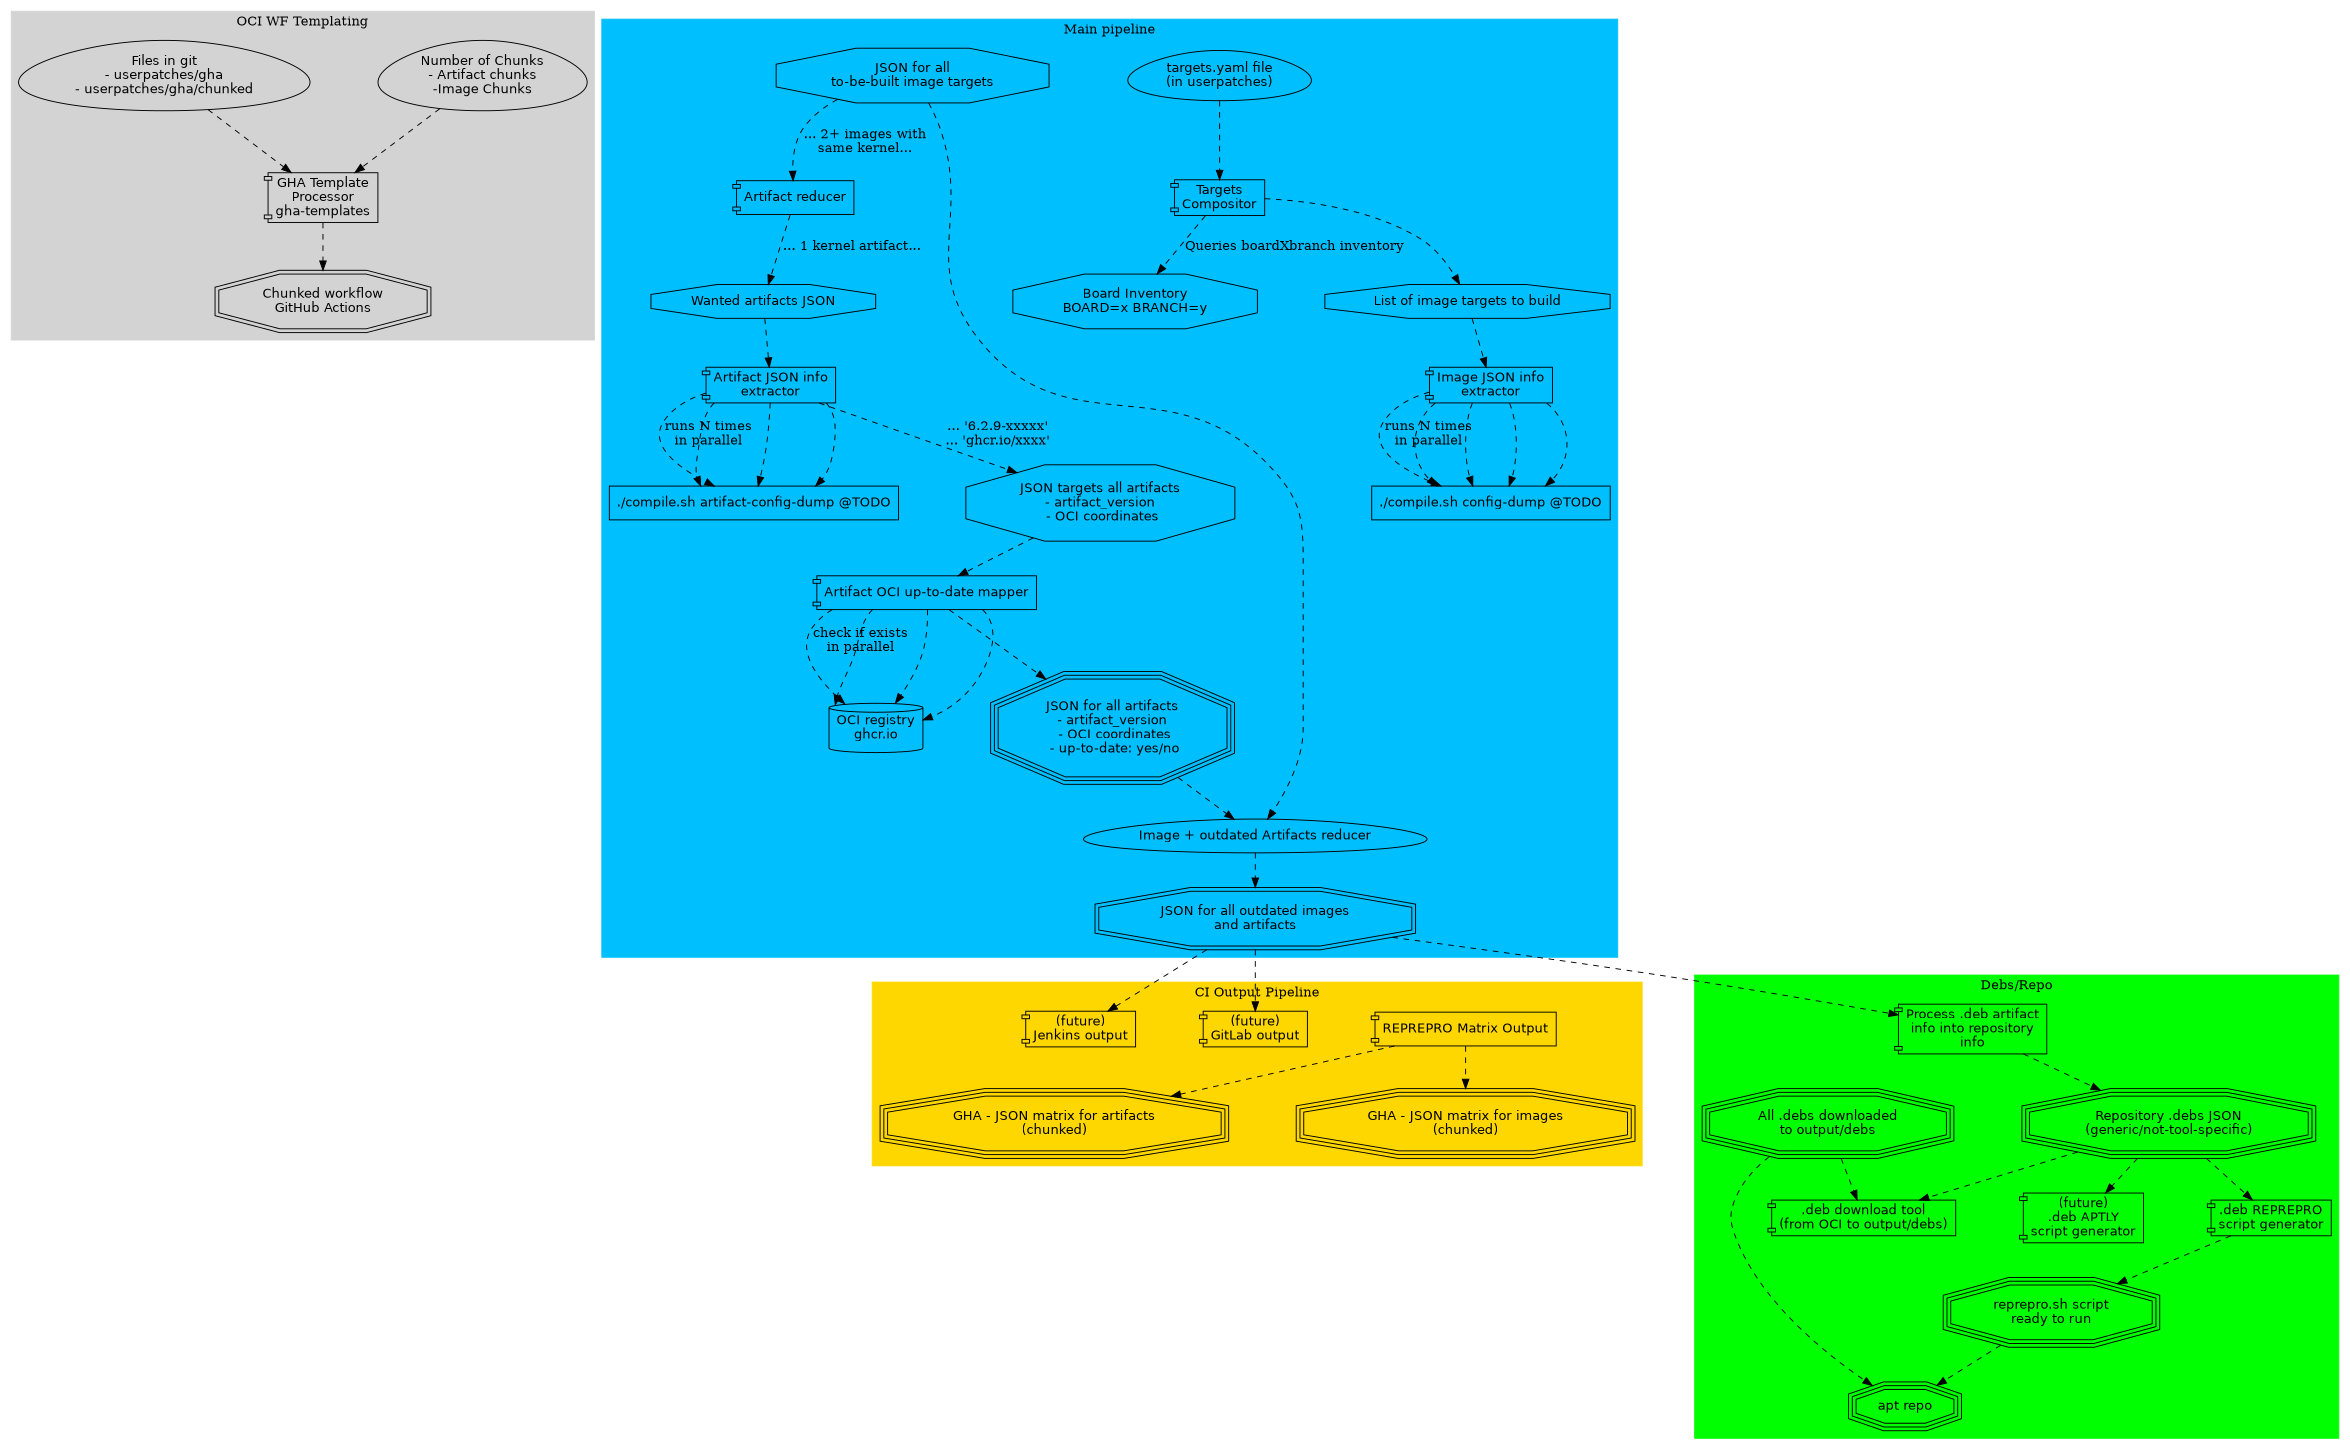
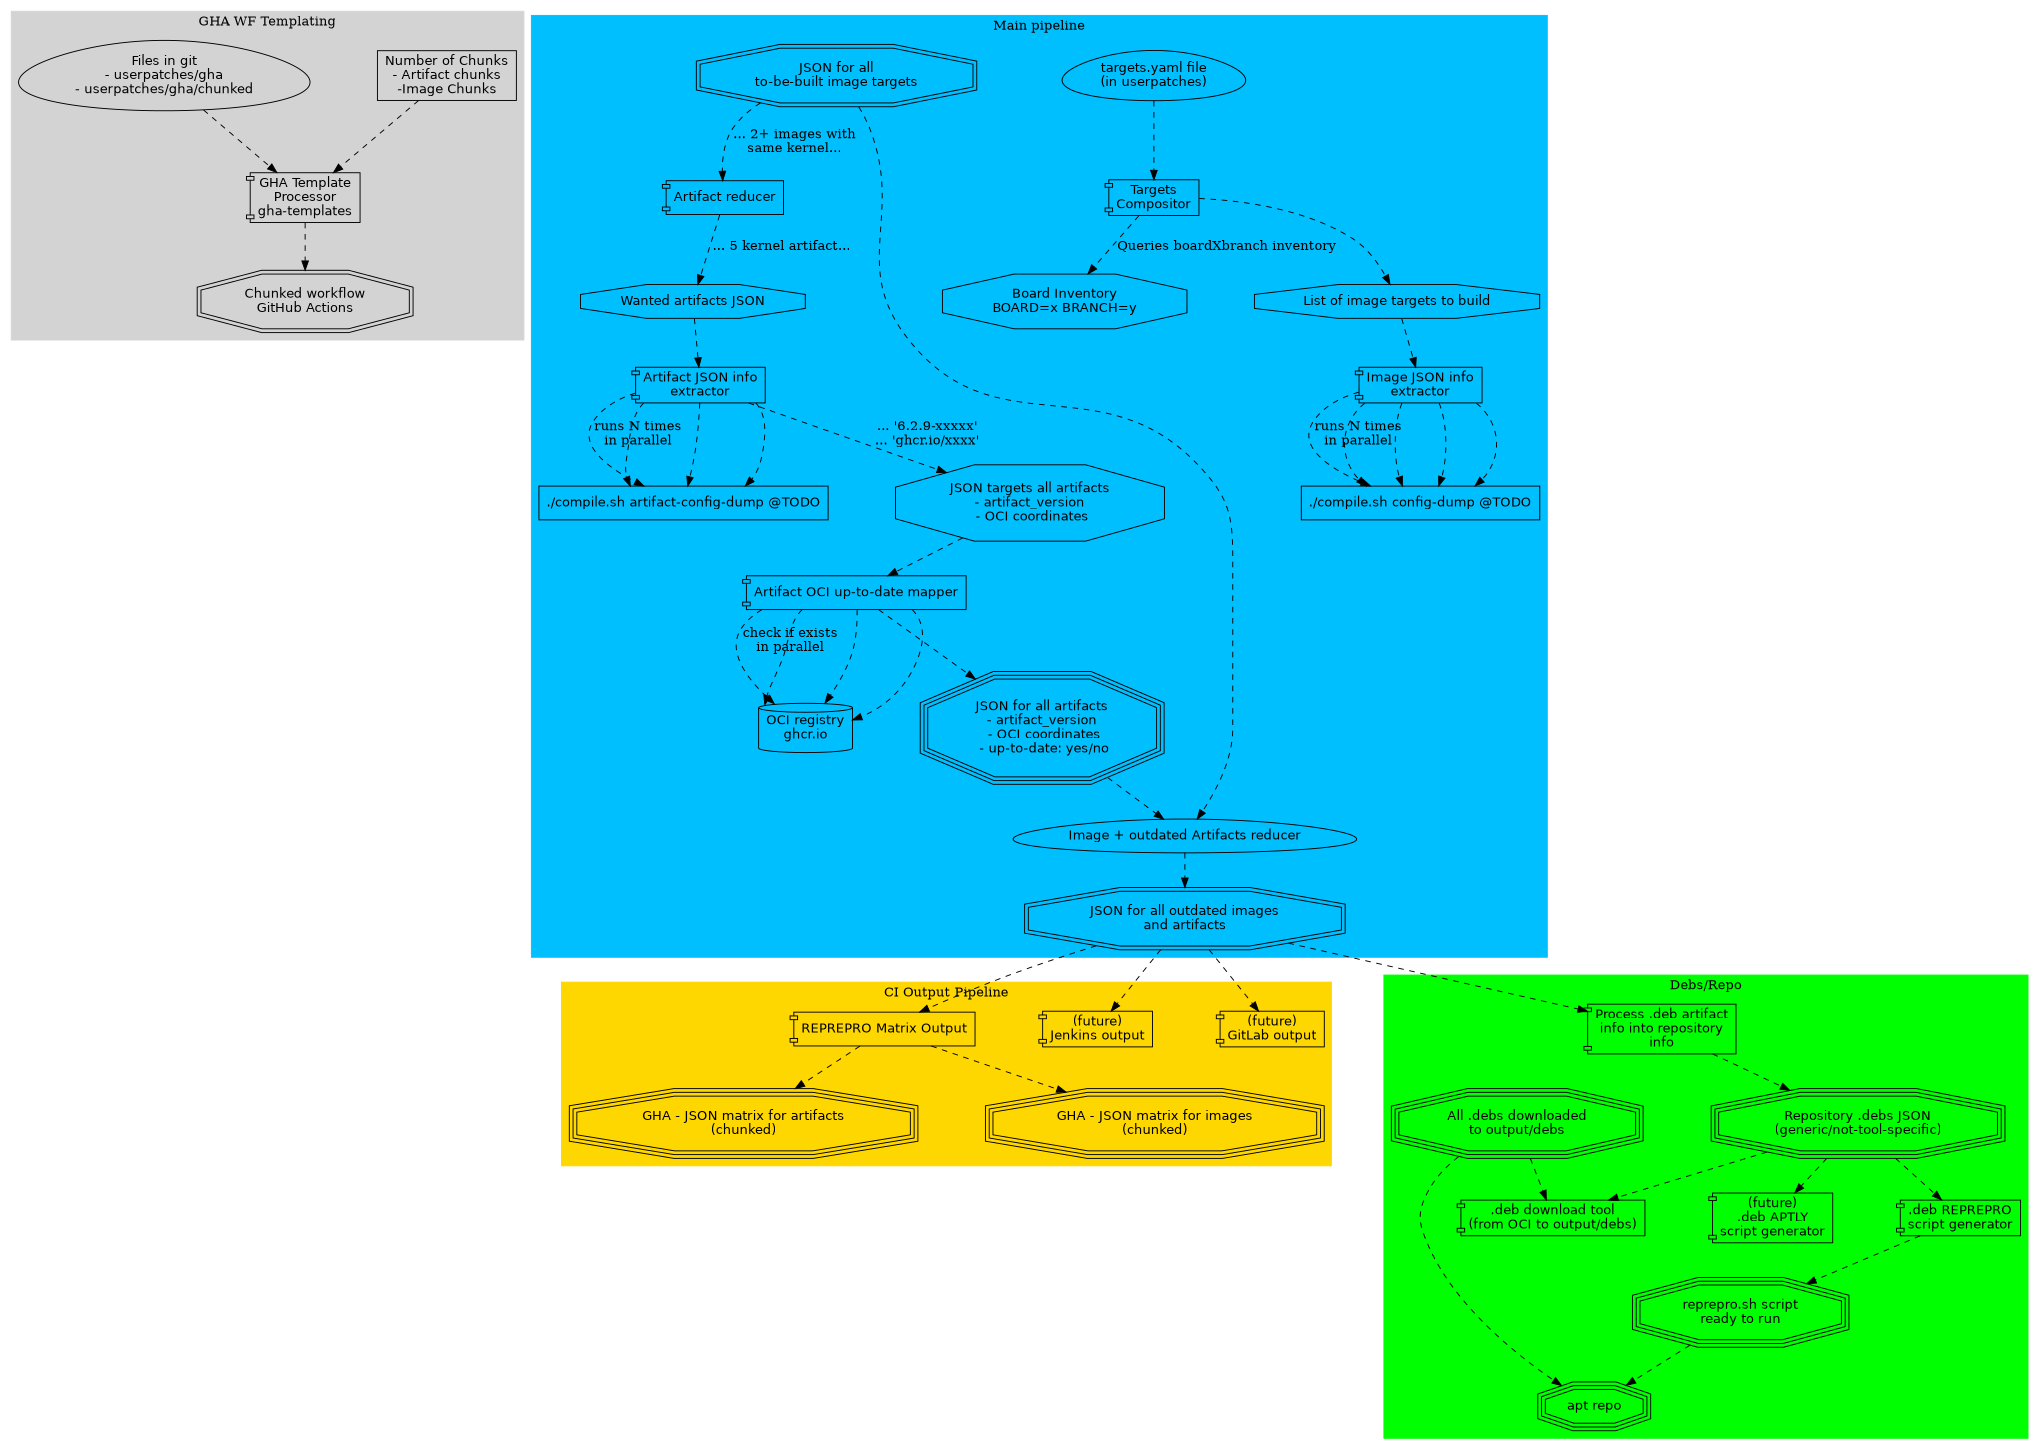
cluster "OCI WF Templating": label "OCI WF Templating" -> "GHA WF Templating"
node "Number of Chunks - Artifact chunks -Image Chunks": shape egg -> box
node "JSON for all to-be-built image targets": shape octagon -> doubleoctagon
edge "Artifact reducer" -> "Wanted artifacts JSON": label "... 1 kernel artifact..." -> "... 5 kernel artifact..."
edge "JSON for all outdated images and artifacts" -> "REPREPRO Matrix Output": added
